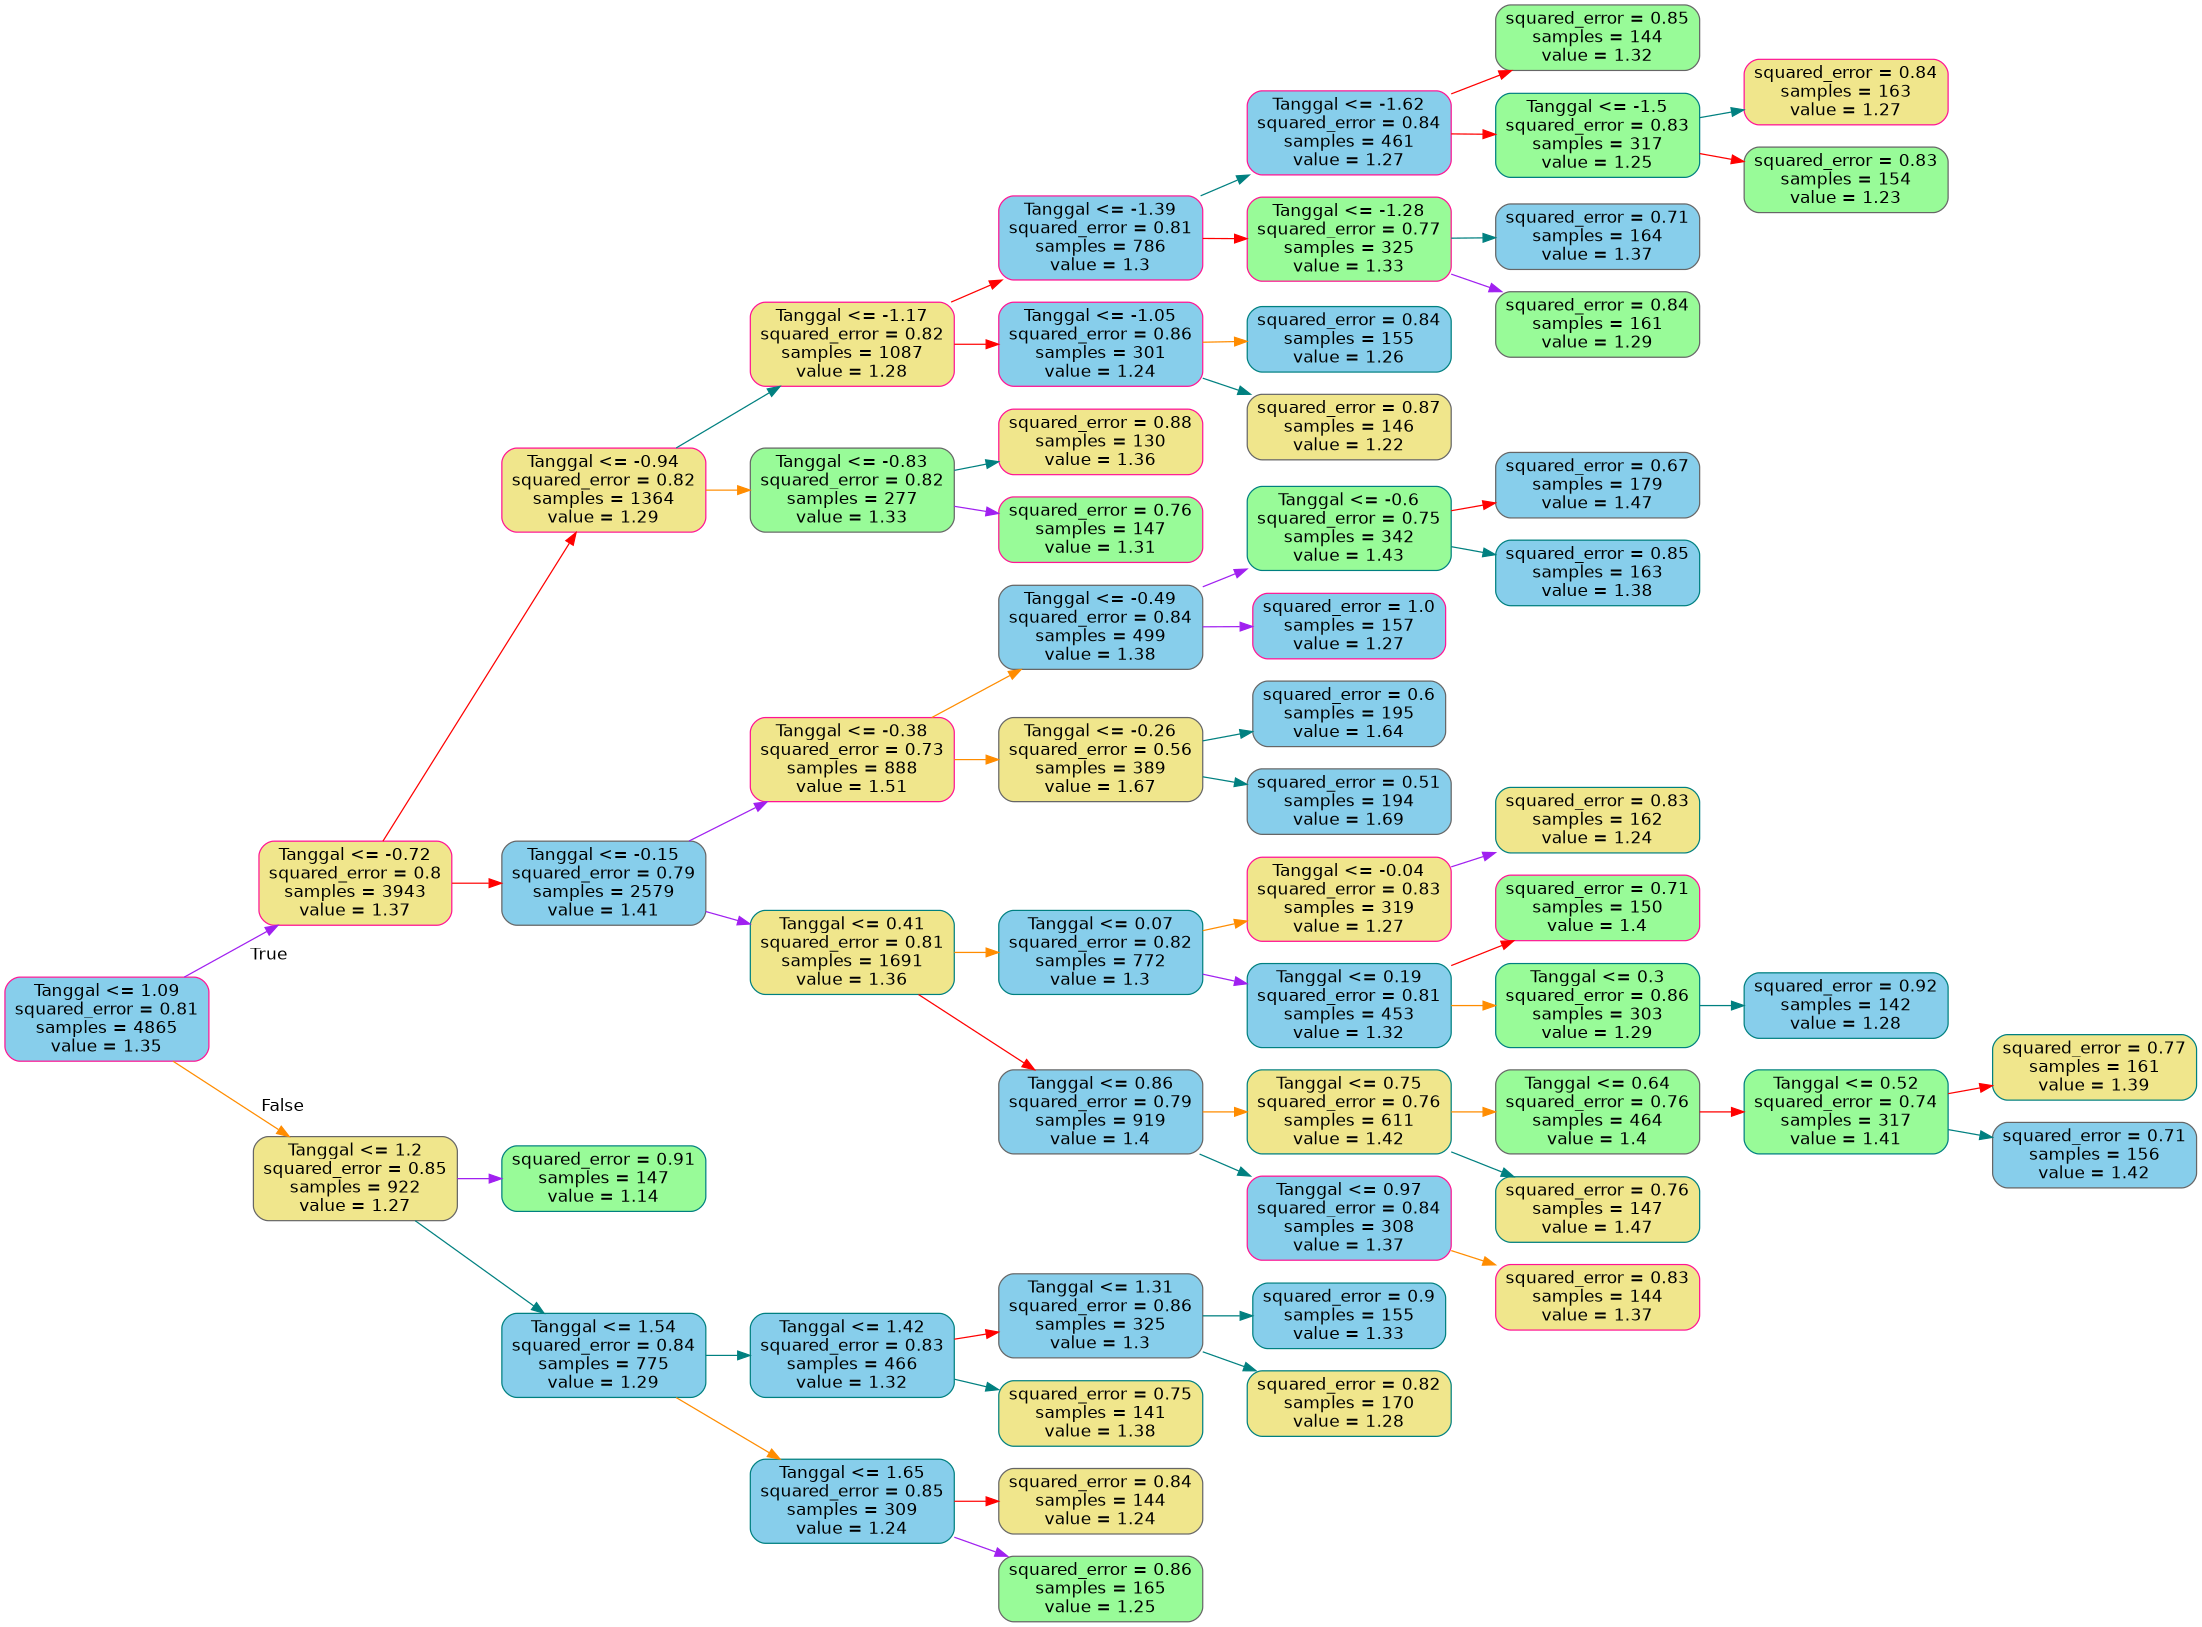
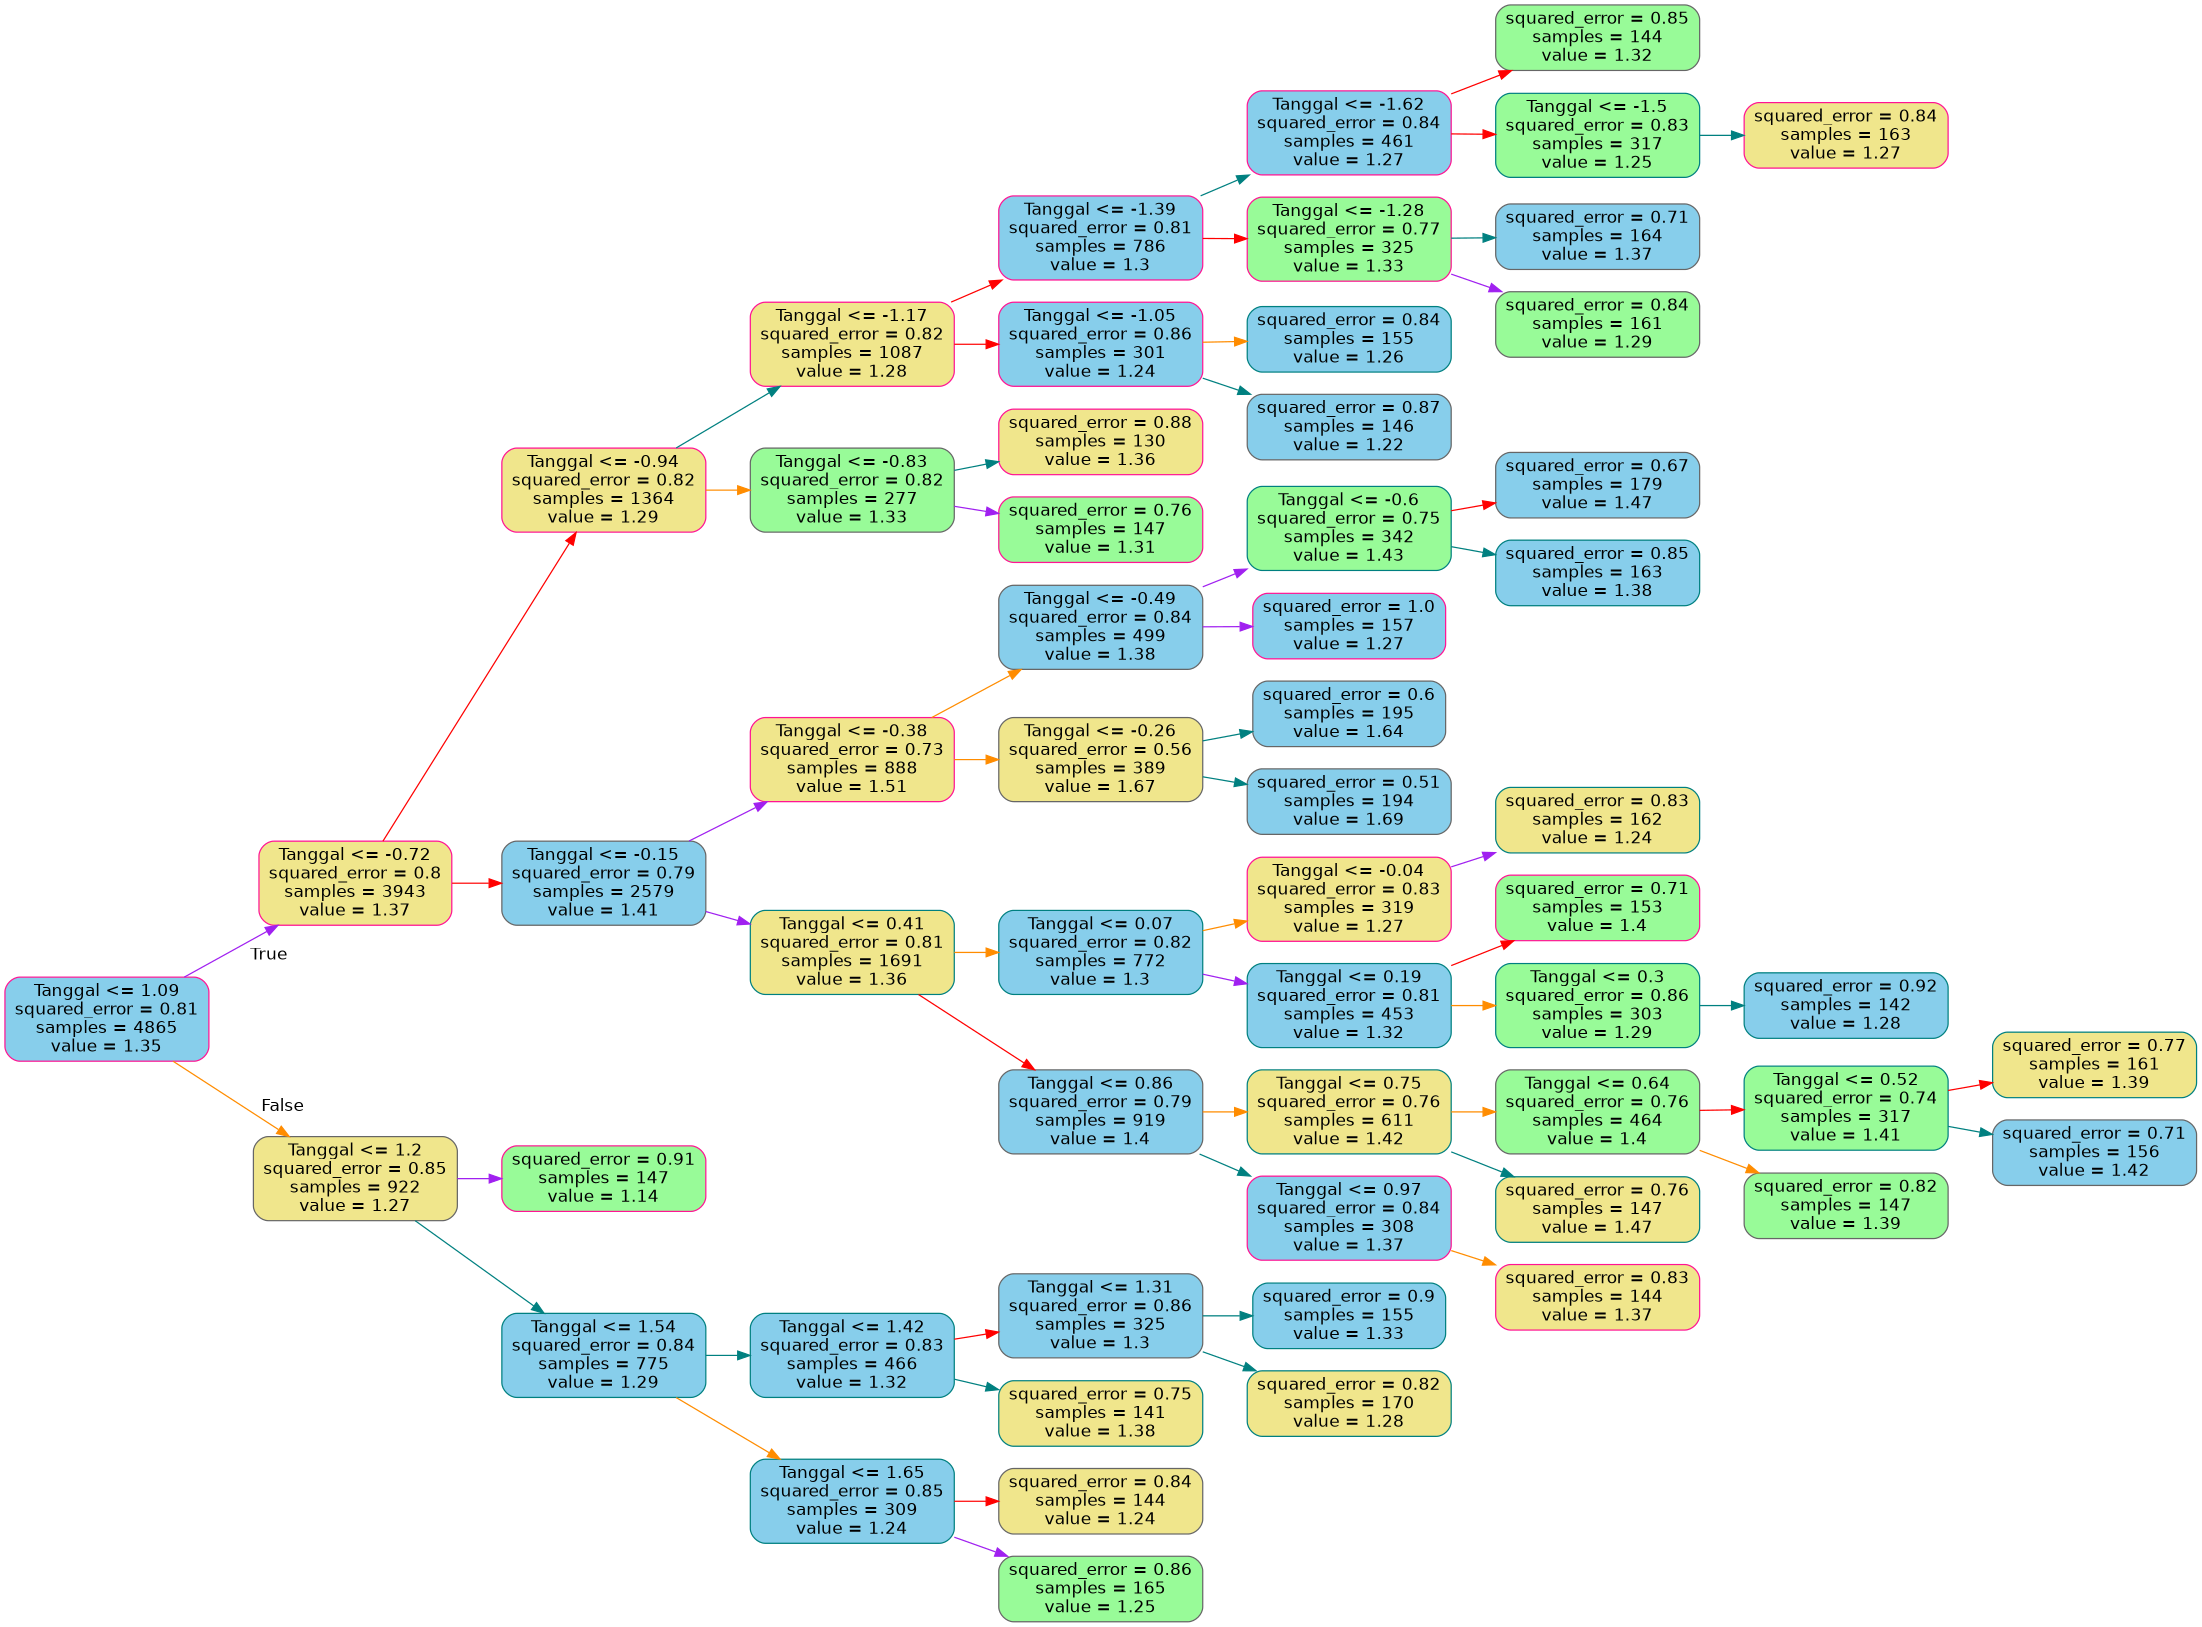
node "squared_error = 0.83 samples = 154 value = 1.23": removed
node "squared_error = 0.87 samples = 146 value = 1.22": fillcolor khaki -> skyblue
node "squared_error = 0.71 samples = 150 value = 1.4": label "squared_error = 0.71 samples = 150 value = 1.4" -> "squared_error = 0.71 samples = 153 value = 1.4"
node "squared_error = 0.91 samples = 147 value = 1.14": color teal -> deeppink
node "squared_error = 0.82 samples = 147 value = 1.39": added
